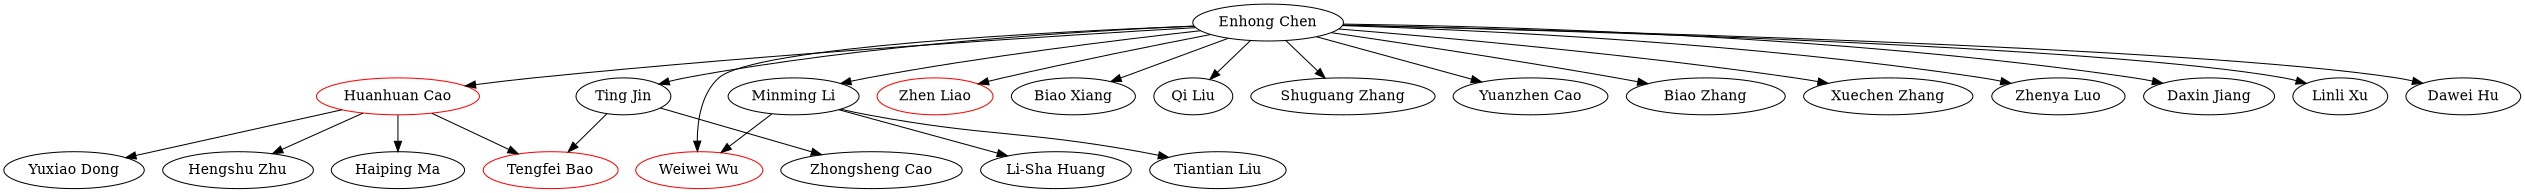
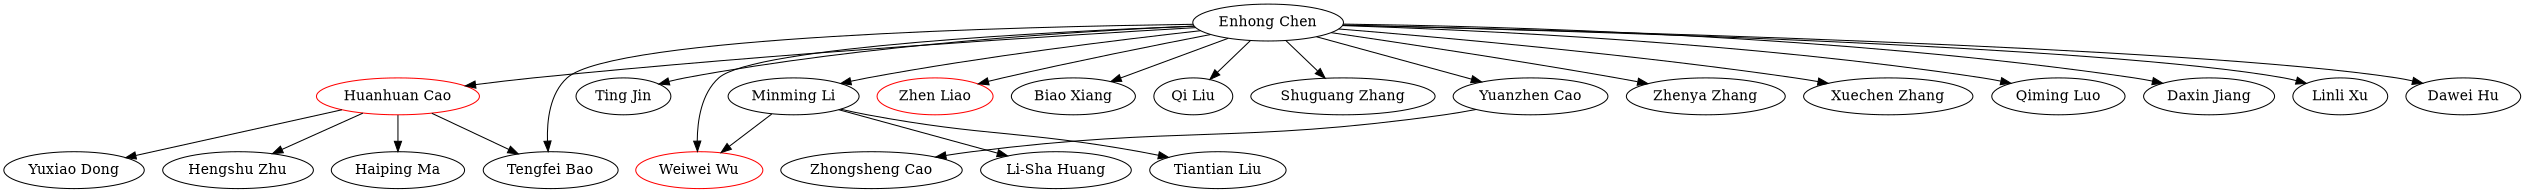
node "Biao Zhang": label "Biao Zhang" -> "Zhenya Zhang"
node "Zhenya Luo": label "Zhenya Luo" -> "Qiming Luo"
edge "Ting Jin" -> "Tengfei Bao": now "Enhong Chen" -> "Tengfei Bao"
edge "Ting Jin" -> "Zhongsheng Cao": now "Yuanzhen Cao" -> "Zhongsheng Cao"
node "Tengfei Bao": color red -> black
